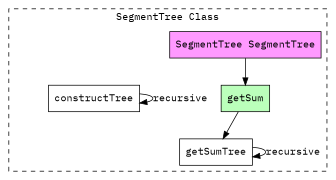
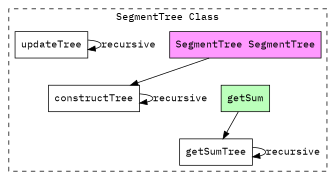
node "updateTree": added
edge "SegmentTree SegmentTree" -> "getSum": now "SegmentTree SegmentTree" -> "constructTree"
